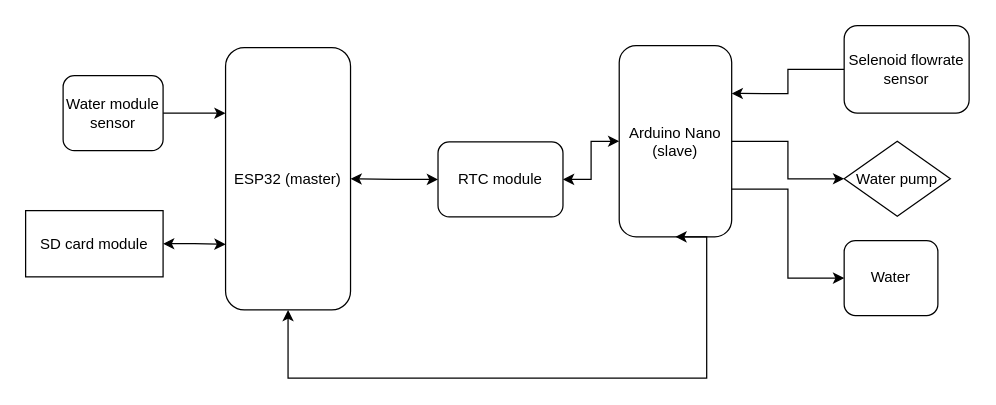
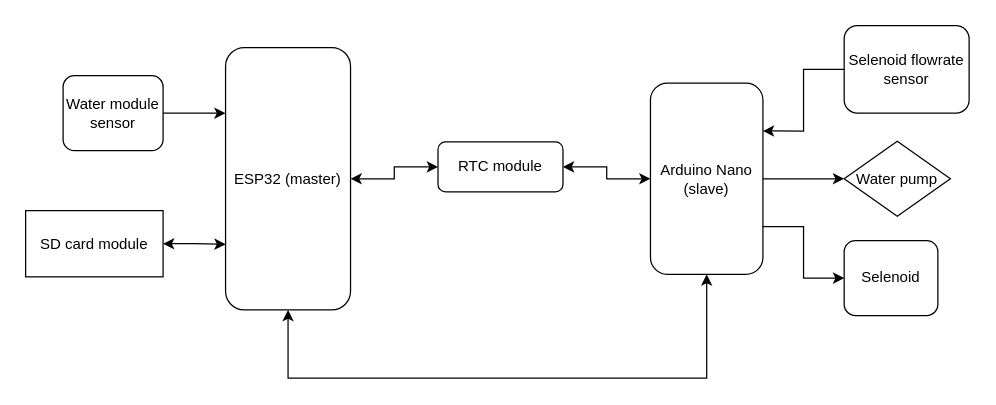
node "Arduino Nano (slave)": moved (676, 141) -> (707, 179)
node "RTC module": size 125x75 -> 125x50
node "Water": label "Water" -> "Selenoid"
